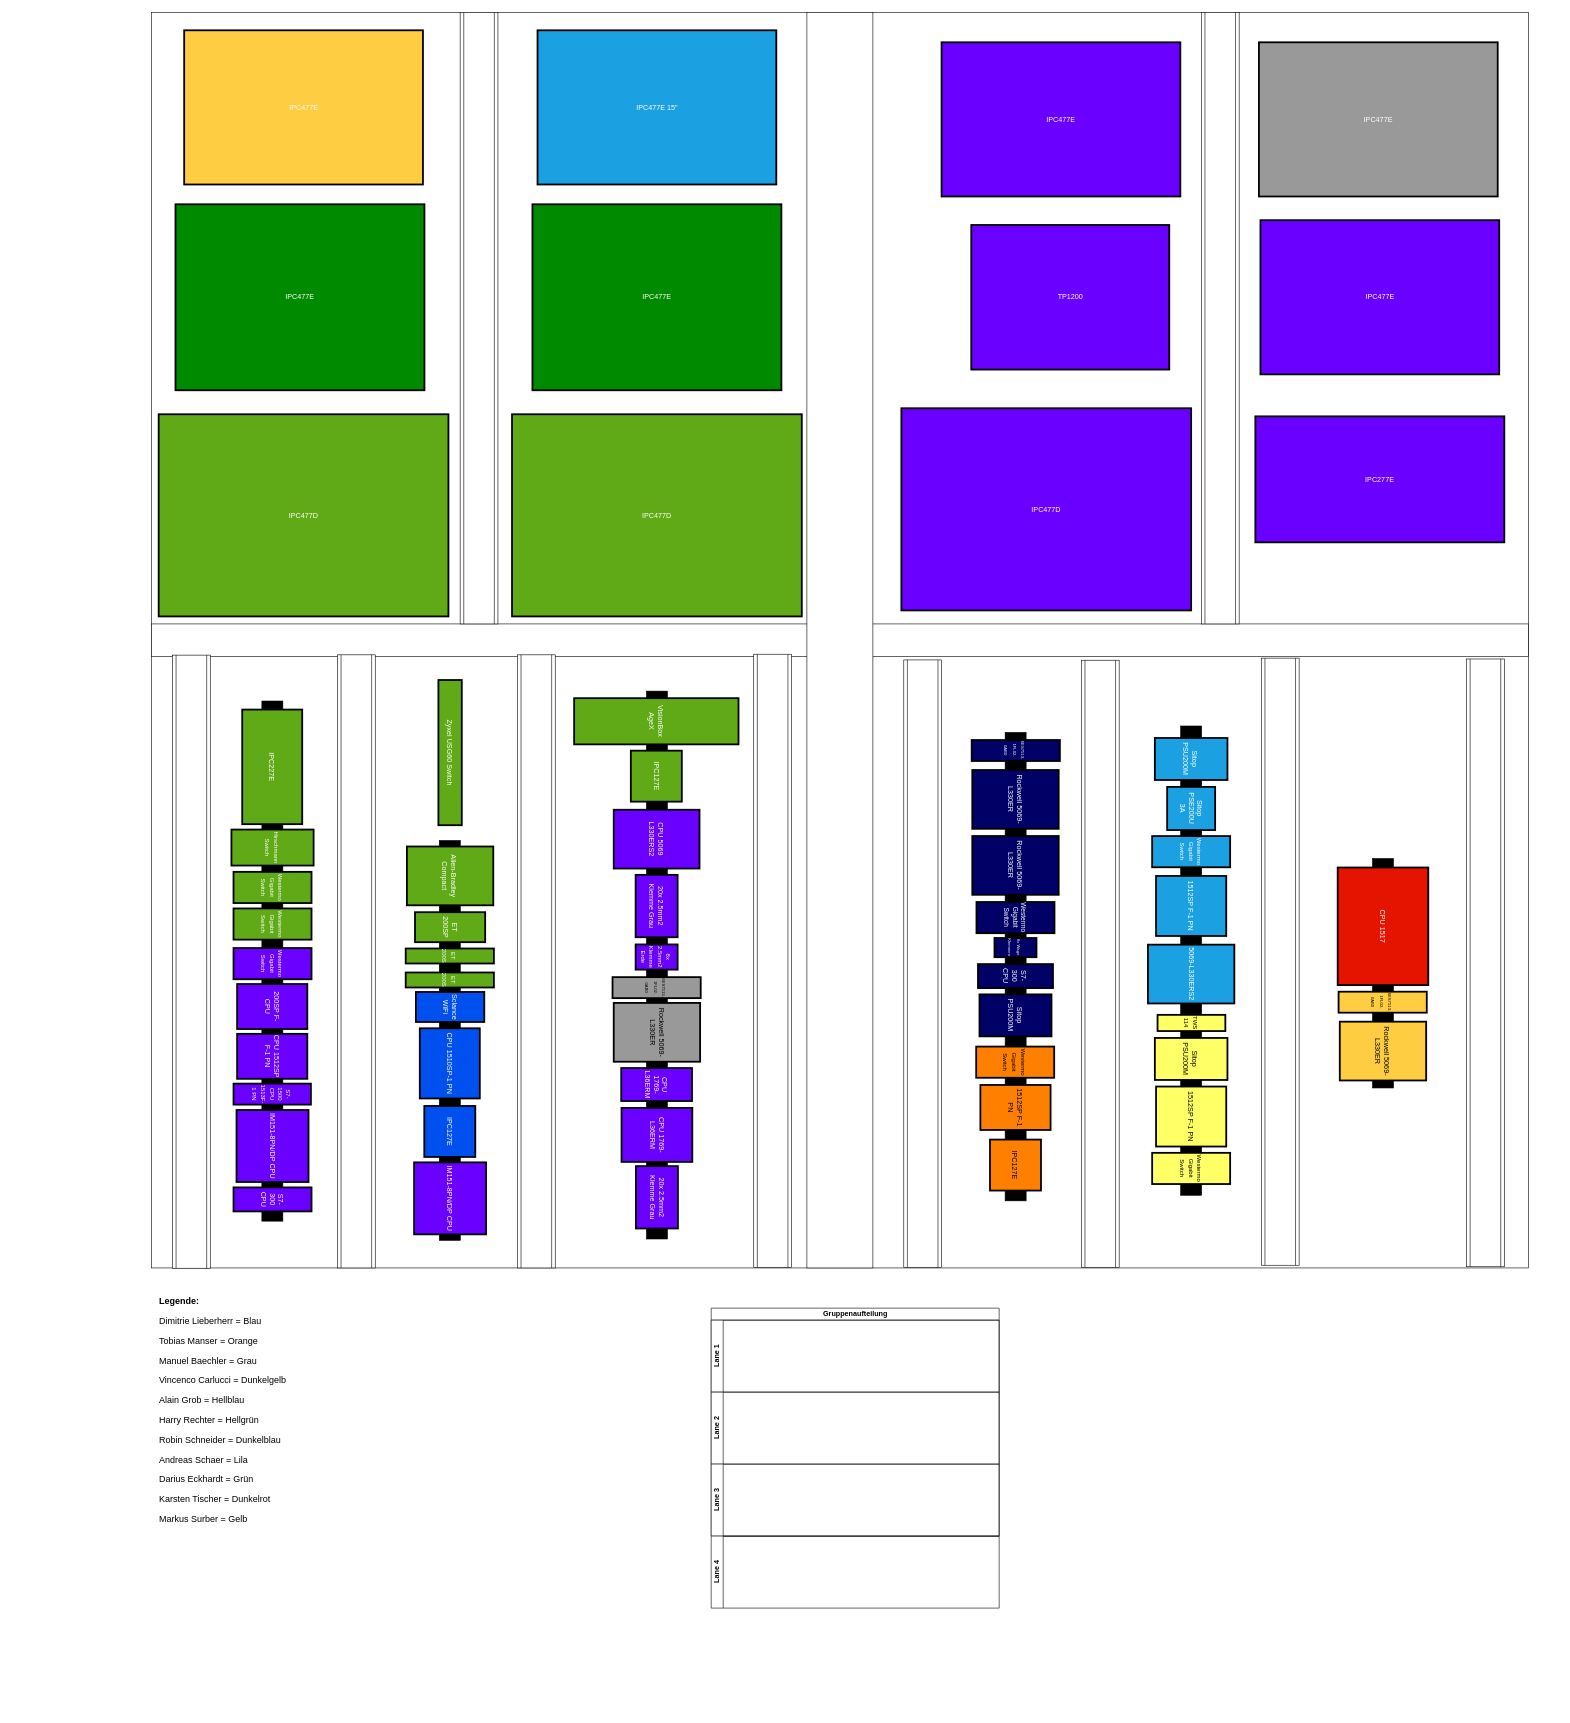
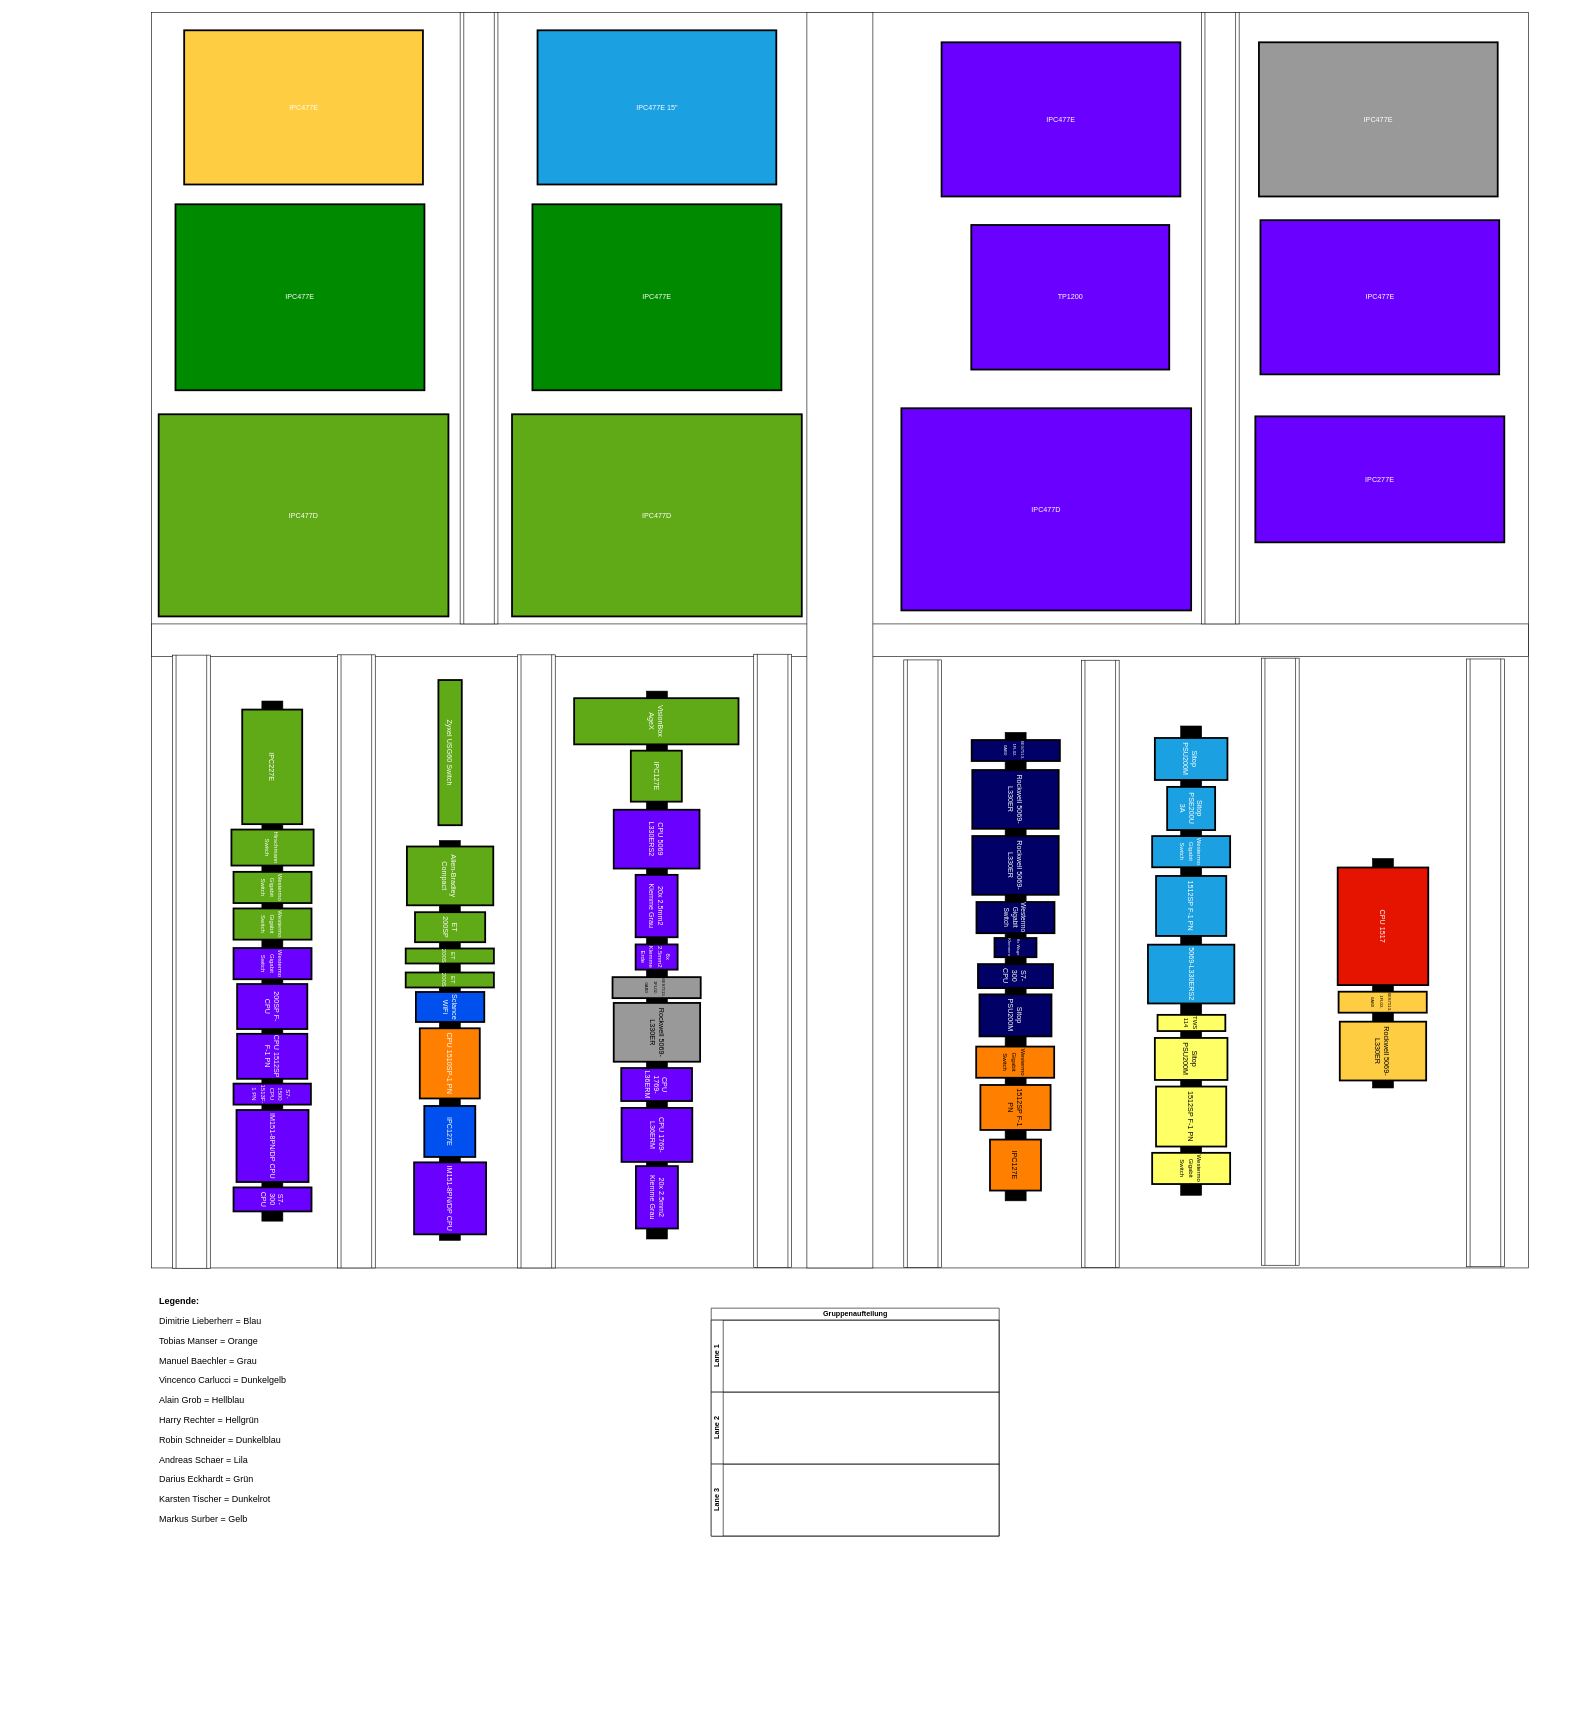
node "CPU 1510SP-1 PN": fillcolor #0050ef -> #ff8000
node "Lane 4": removed
